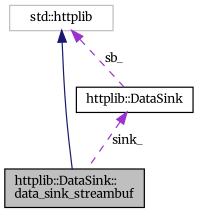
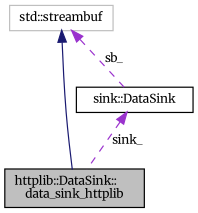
node "std::httplib": label "std::httplib" -> "std::streambuf"
node "httplib::DataSink": label "httplib::DataSink" -> "sink::DataSink"
node "httplib::DataSink:: data_sink_streambuf": label "httplib::DataSink:: data_sink_streambuf" -> "httplib::DataSink:: data_sink_httplib"
